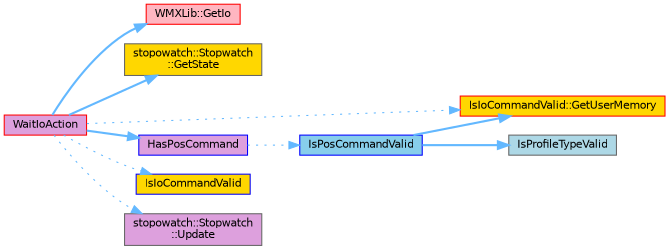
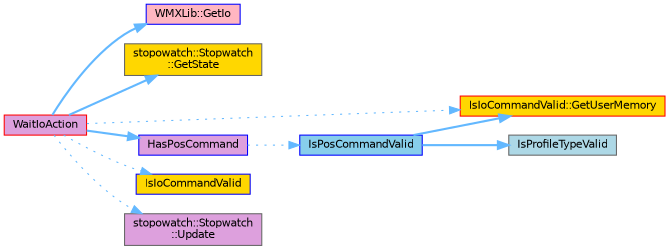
node "WMXLib::GetIo": color red -> blue
